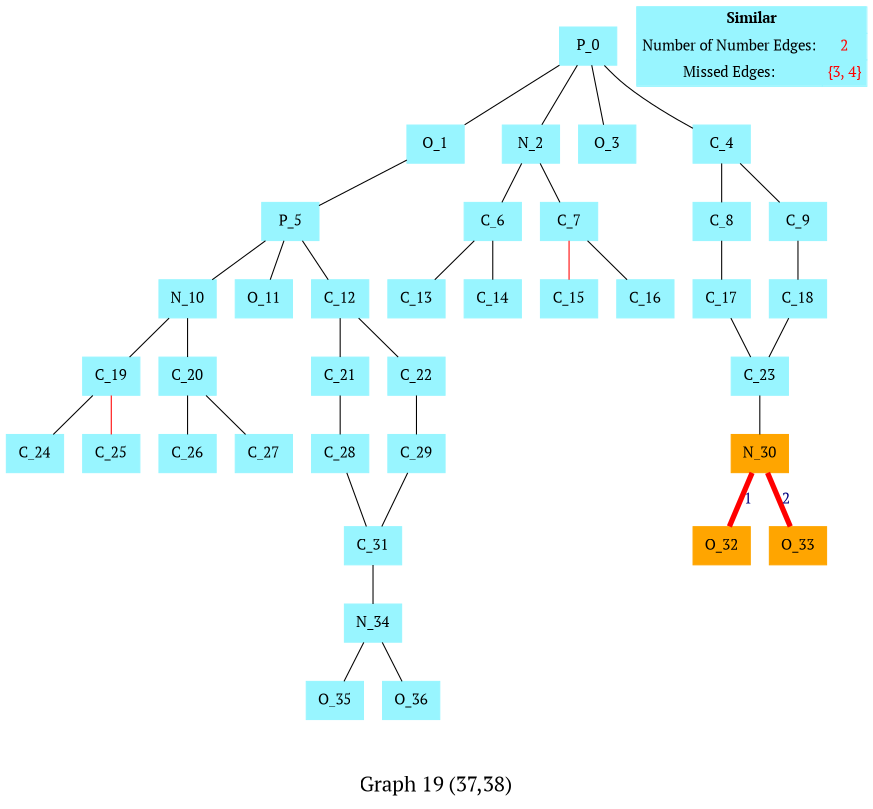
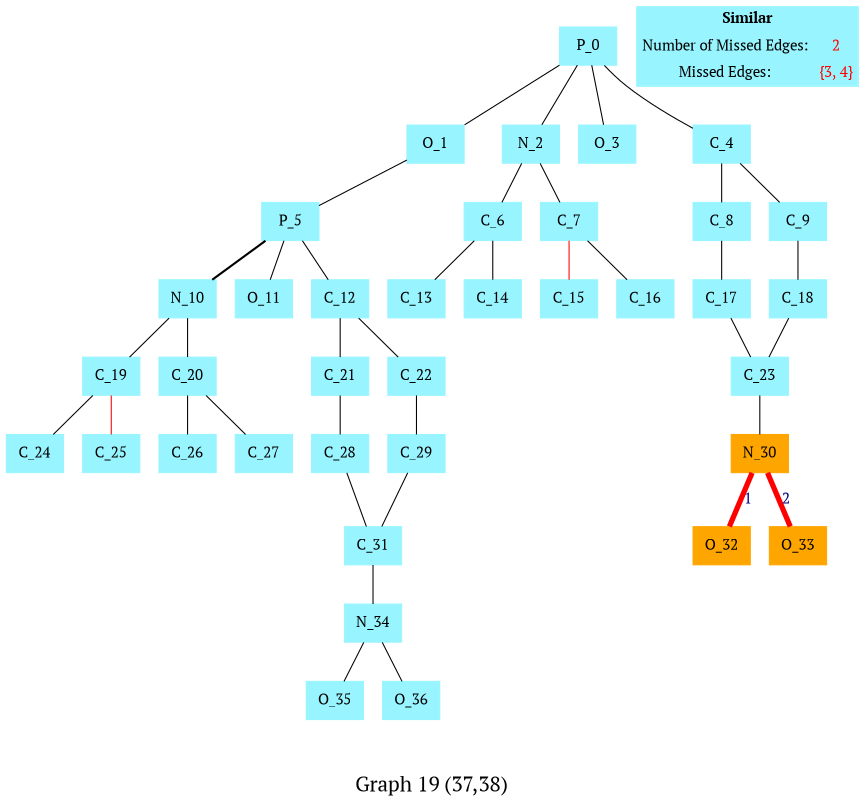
node "Similar": text "Number of Number Edges:" -> "Number of Missed Edges:"
edge "P_5" -- "N_10": style solid -> bold
